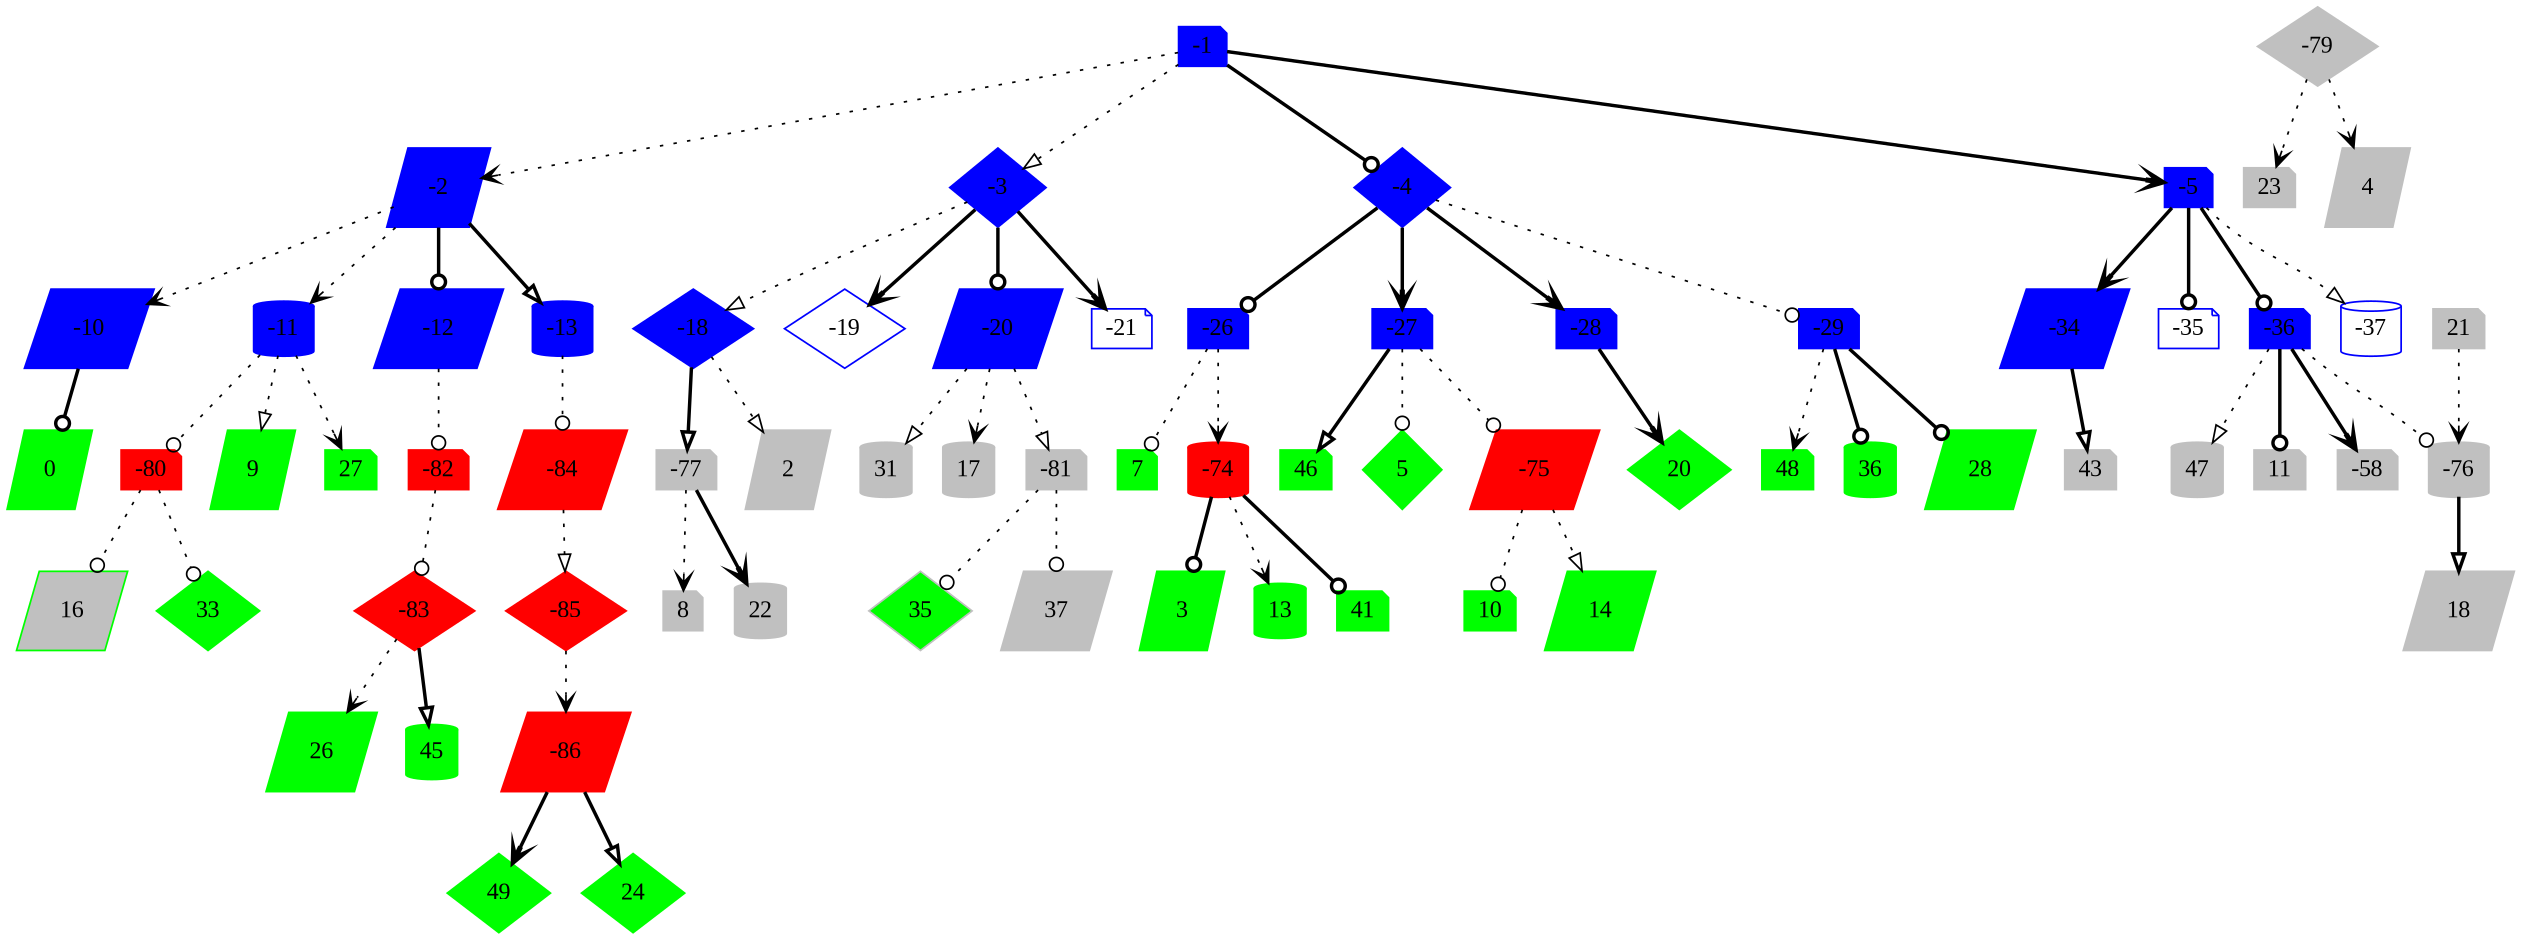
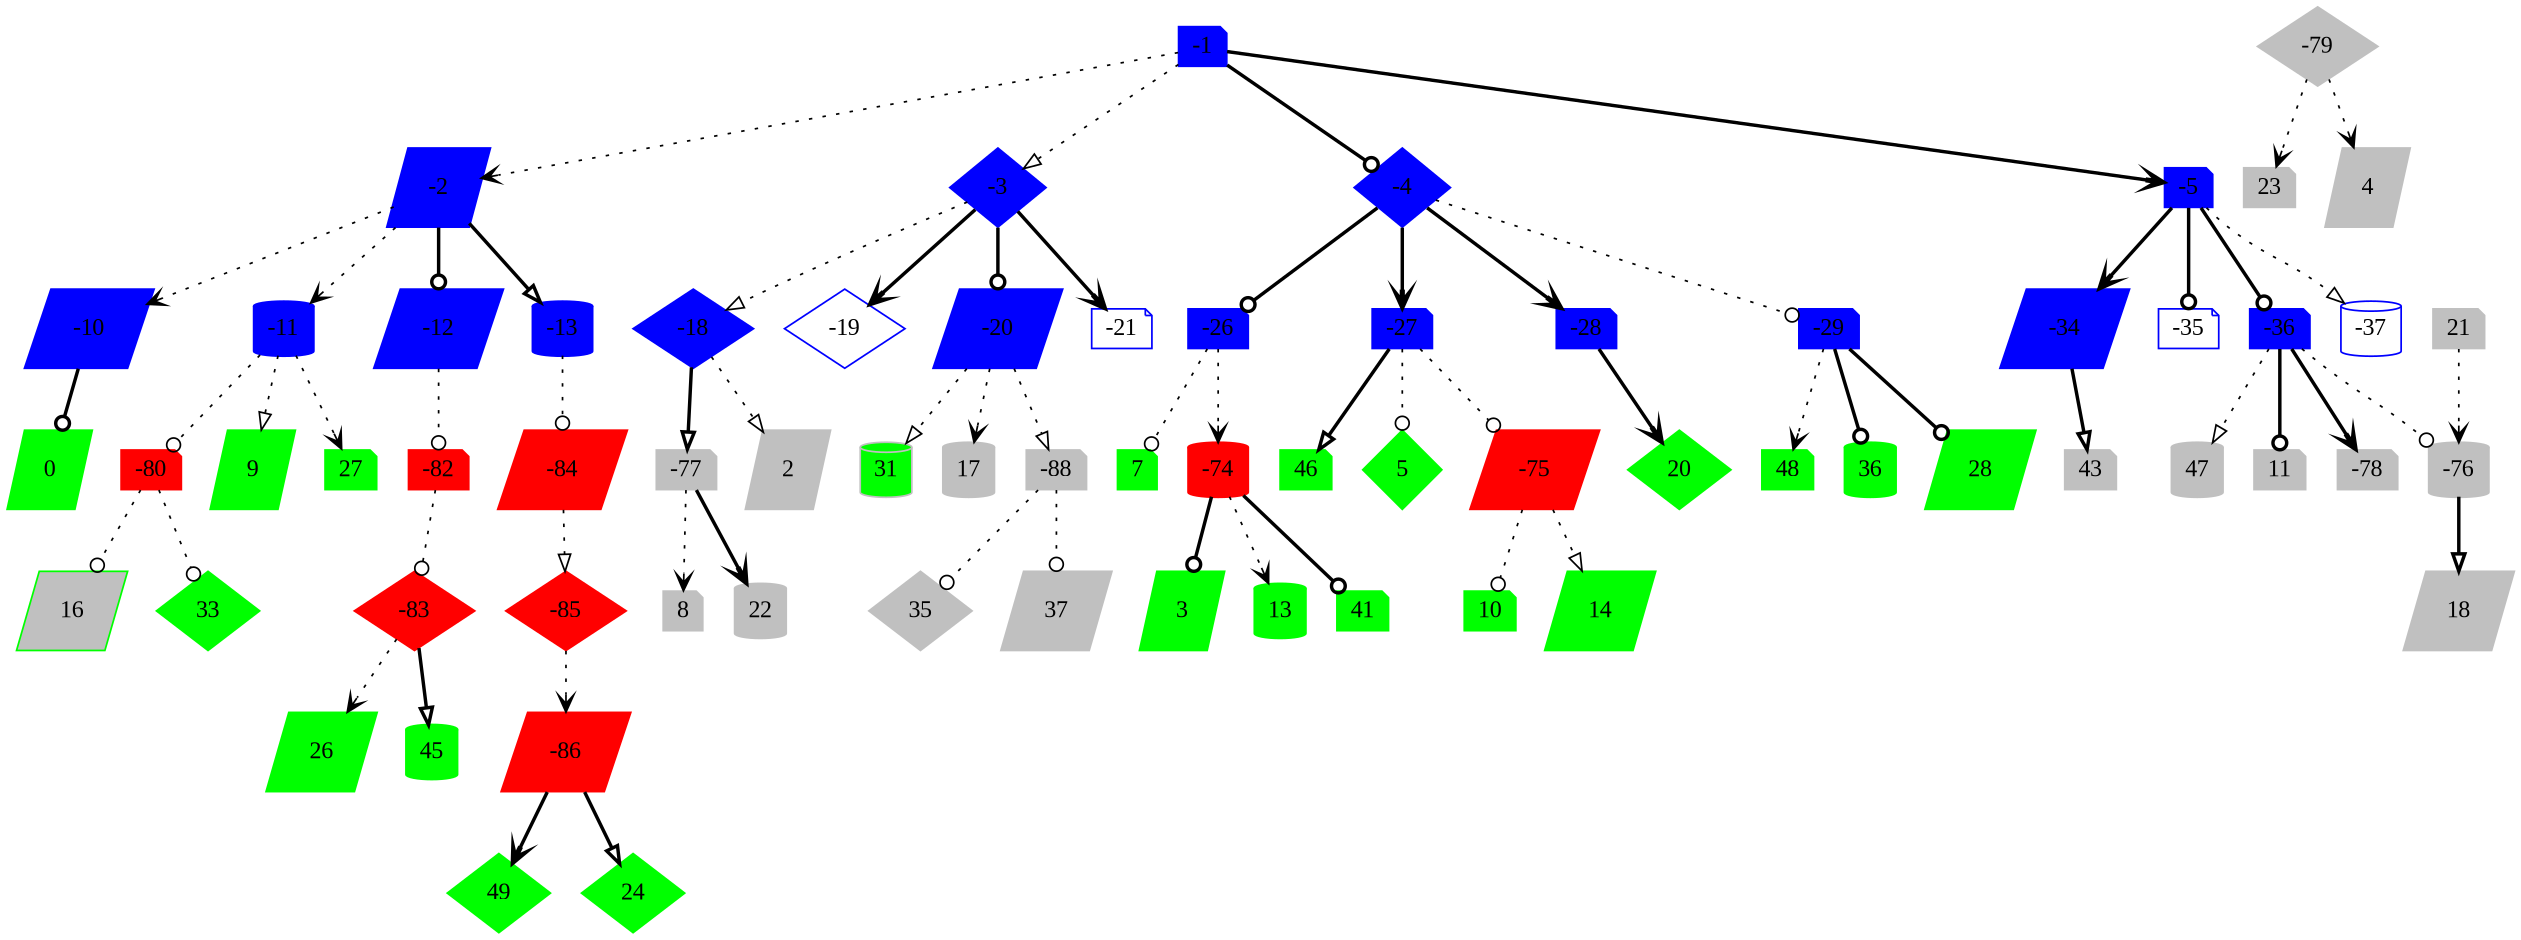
node "31": fillcolor grey -> green
node "-81": label "-81" -> "-88"
node "-58": label "-58" -> "-78"
node "35": fillcolor green -> grey
